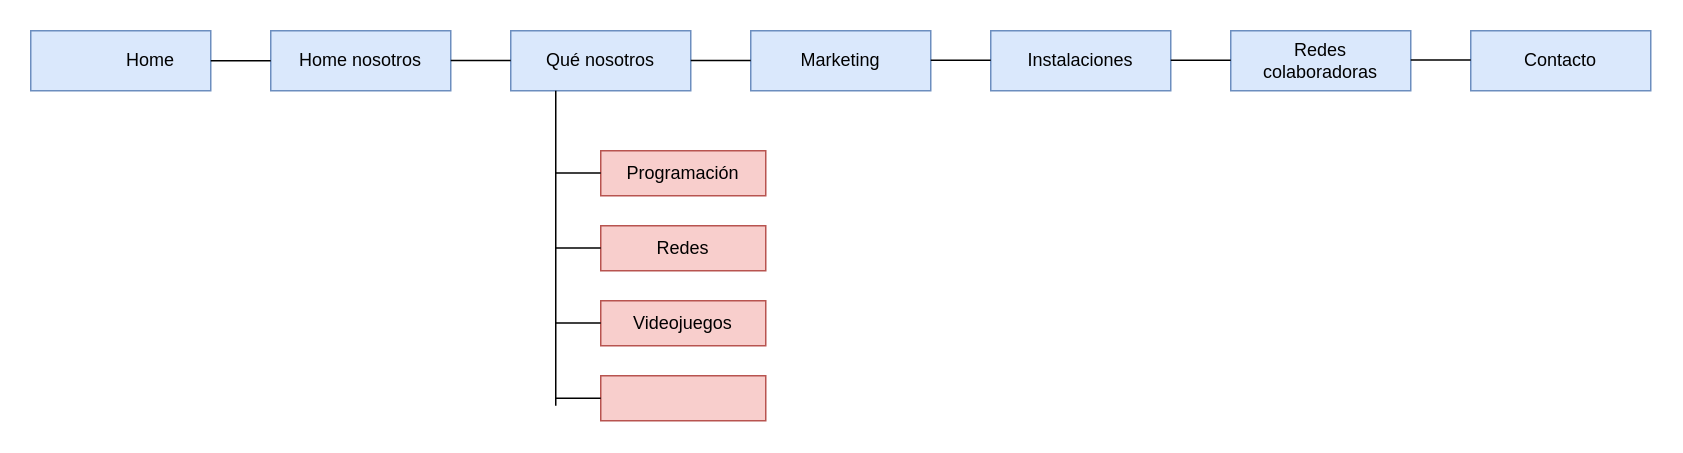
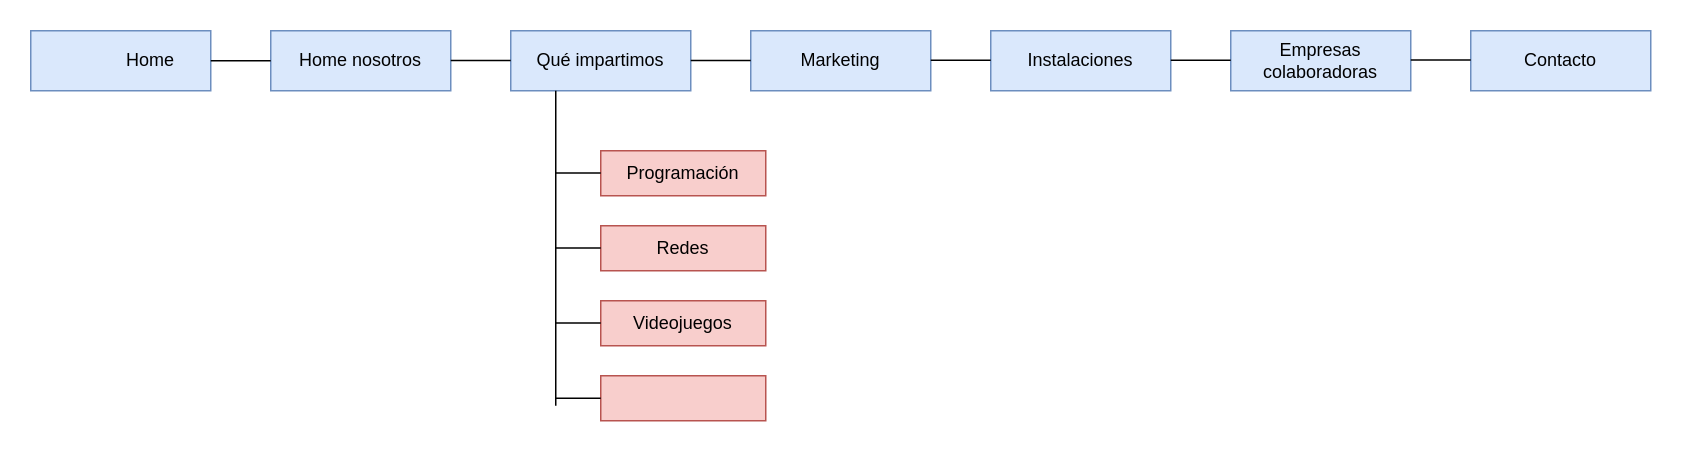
node "Qué nosotros": label "Qué nosotros" -> "Qué impartimos"
node "Redes colaboradoras": label "Redes colaboradoras" -> "Empresas colaboradoras"
